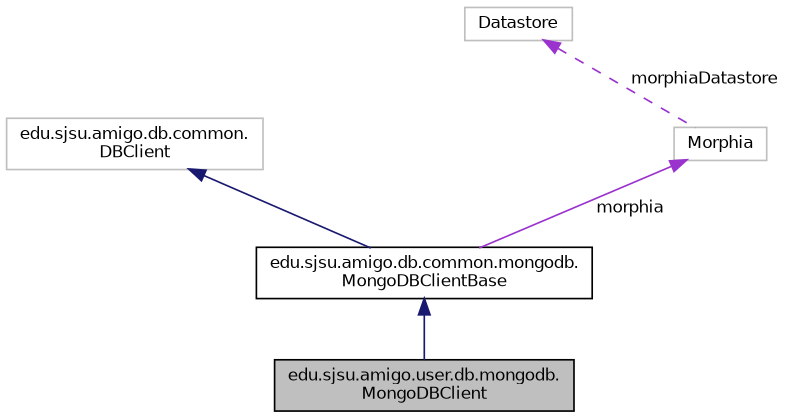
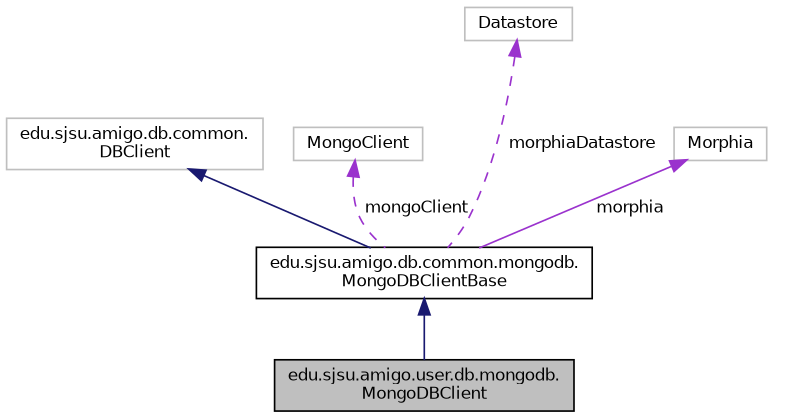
edge "Morphia" -> "Datastore": now "edu.sjsu.amigo.db.common.mongodb. MongoDBClientBase" -> "Datastore"
node "MongoClient": added
